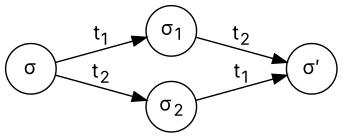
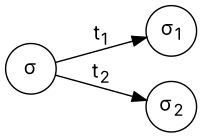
node "σ′": removed
